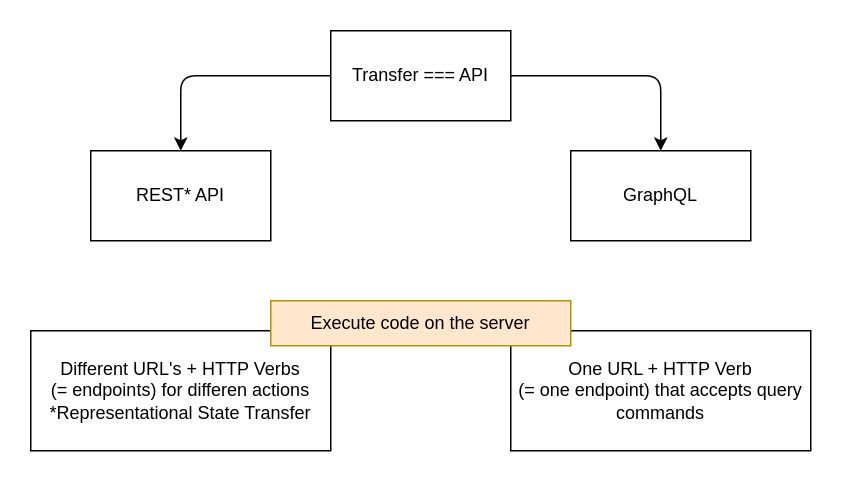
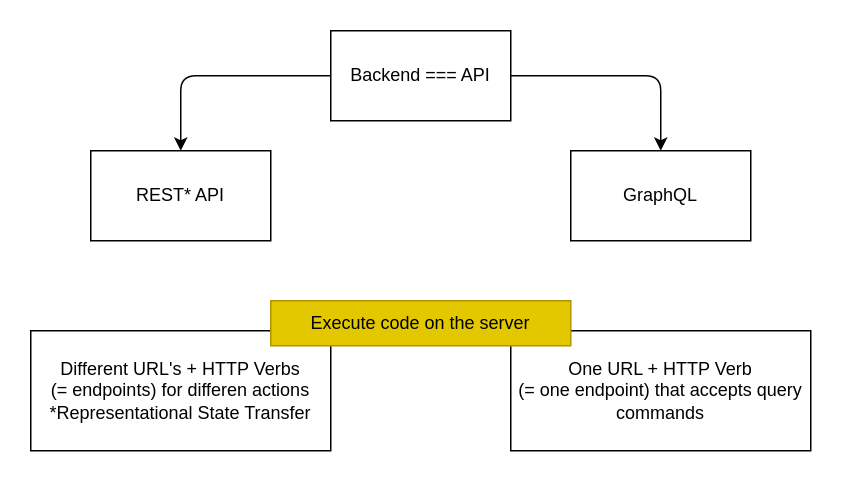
node "Transfer === API": label "Transfer === API" -> "Backend === API"
node "Execute code on the server": fillcolor #ffe6cc -> #e3c800
